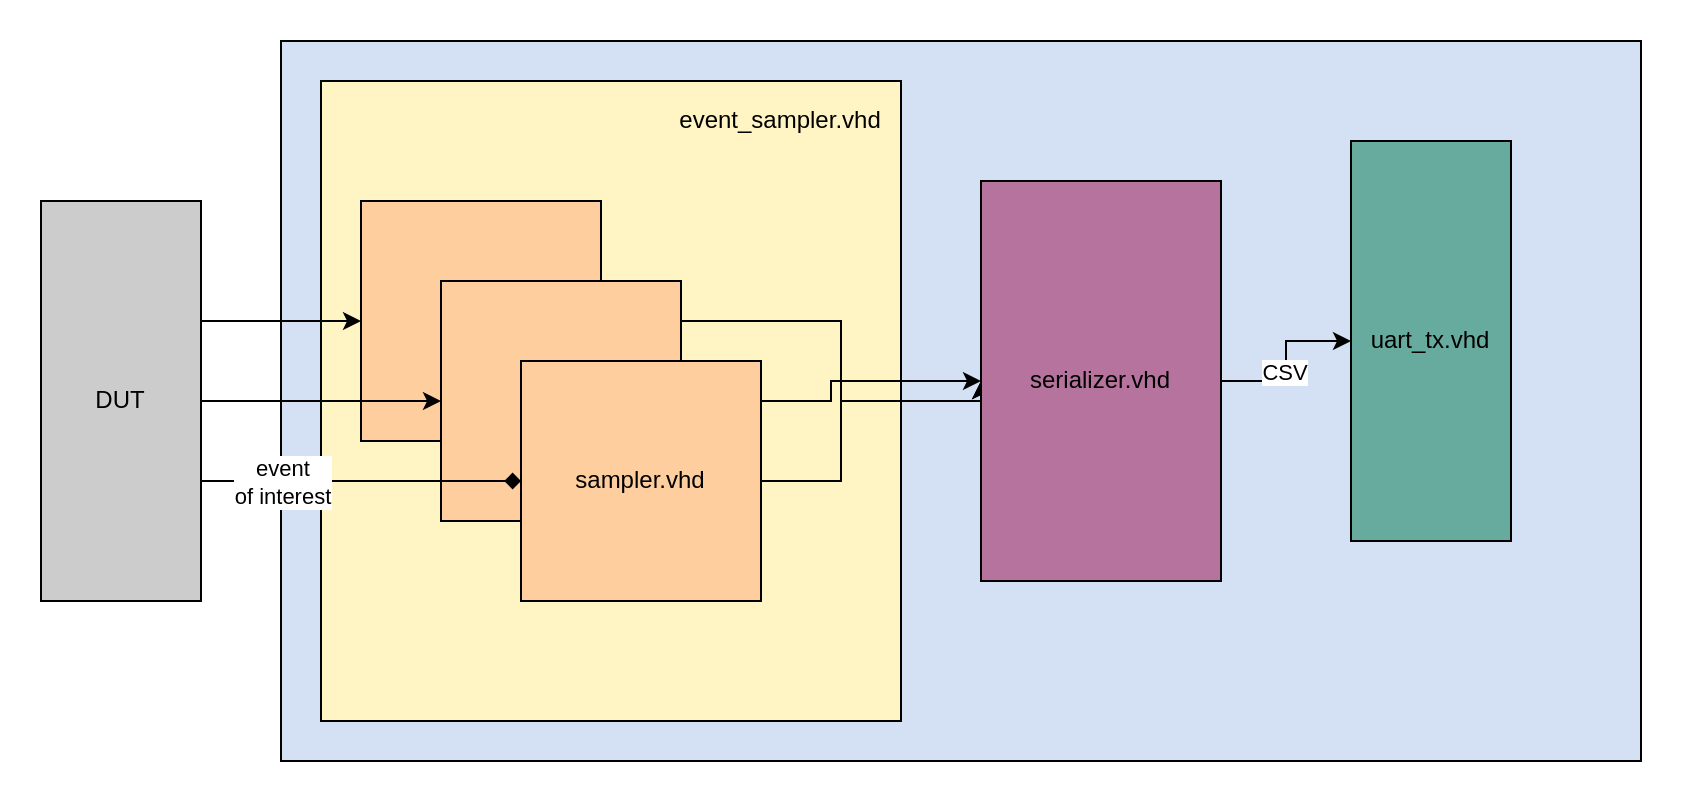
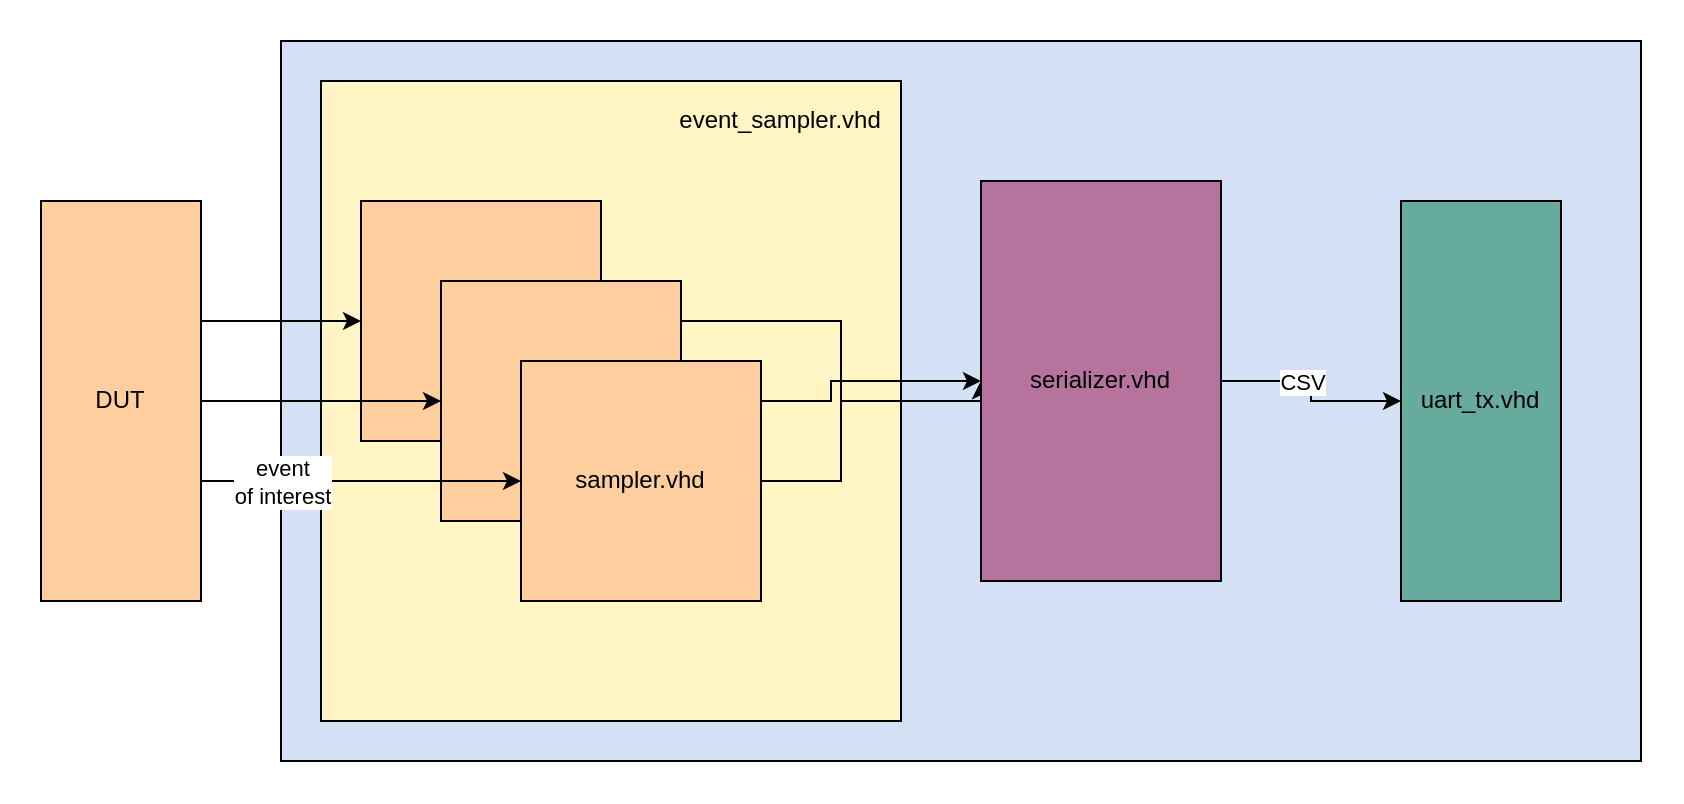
node "uart_tx.vhd": moved (1431, 341) -> (1481, 401)
node "DUT": fillcolor #cccccc -> #ffce9f
edge "DUT" -> "sampler.vhd": arrowhead diamond -> classic
